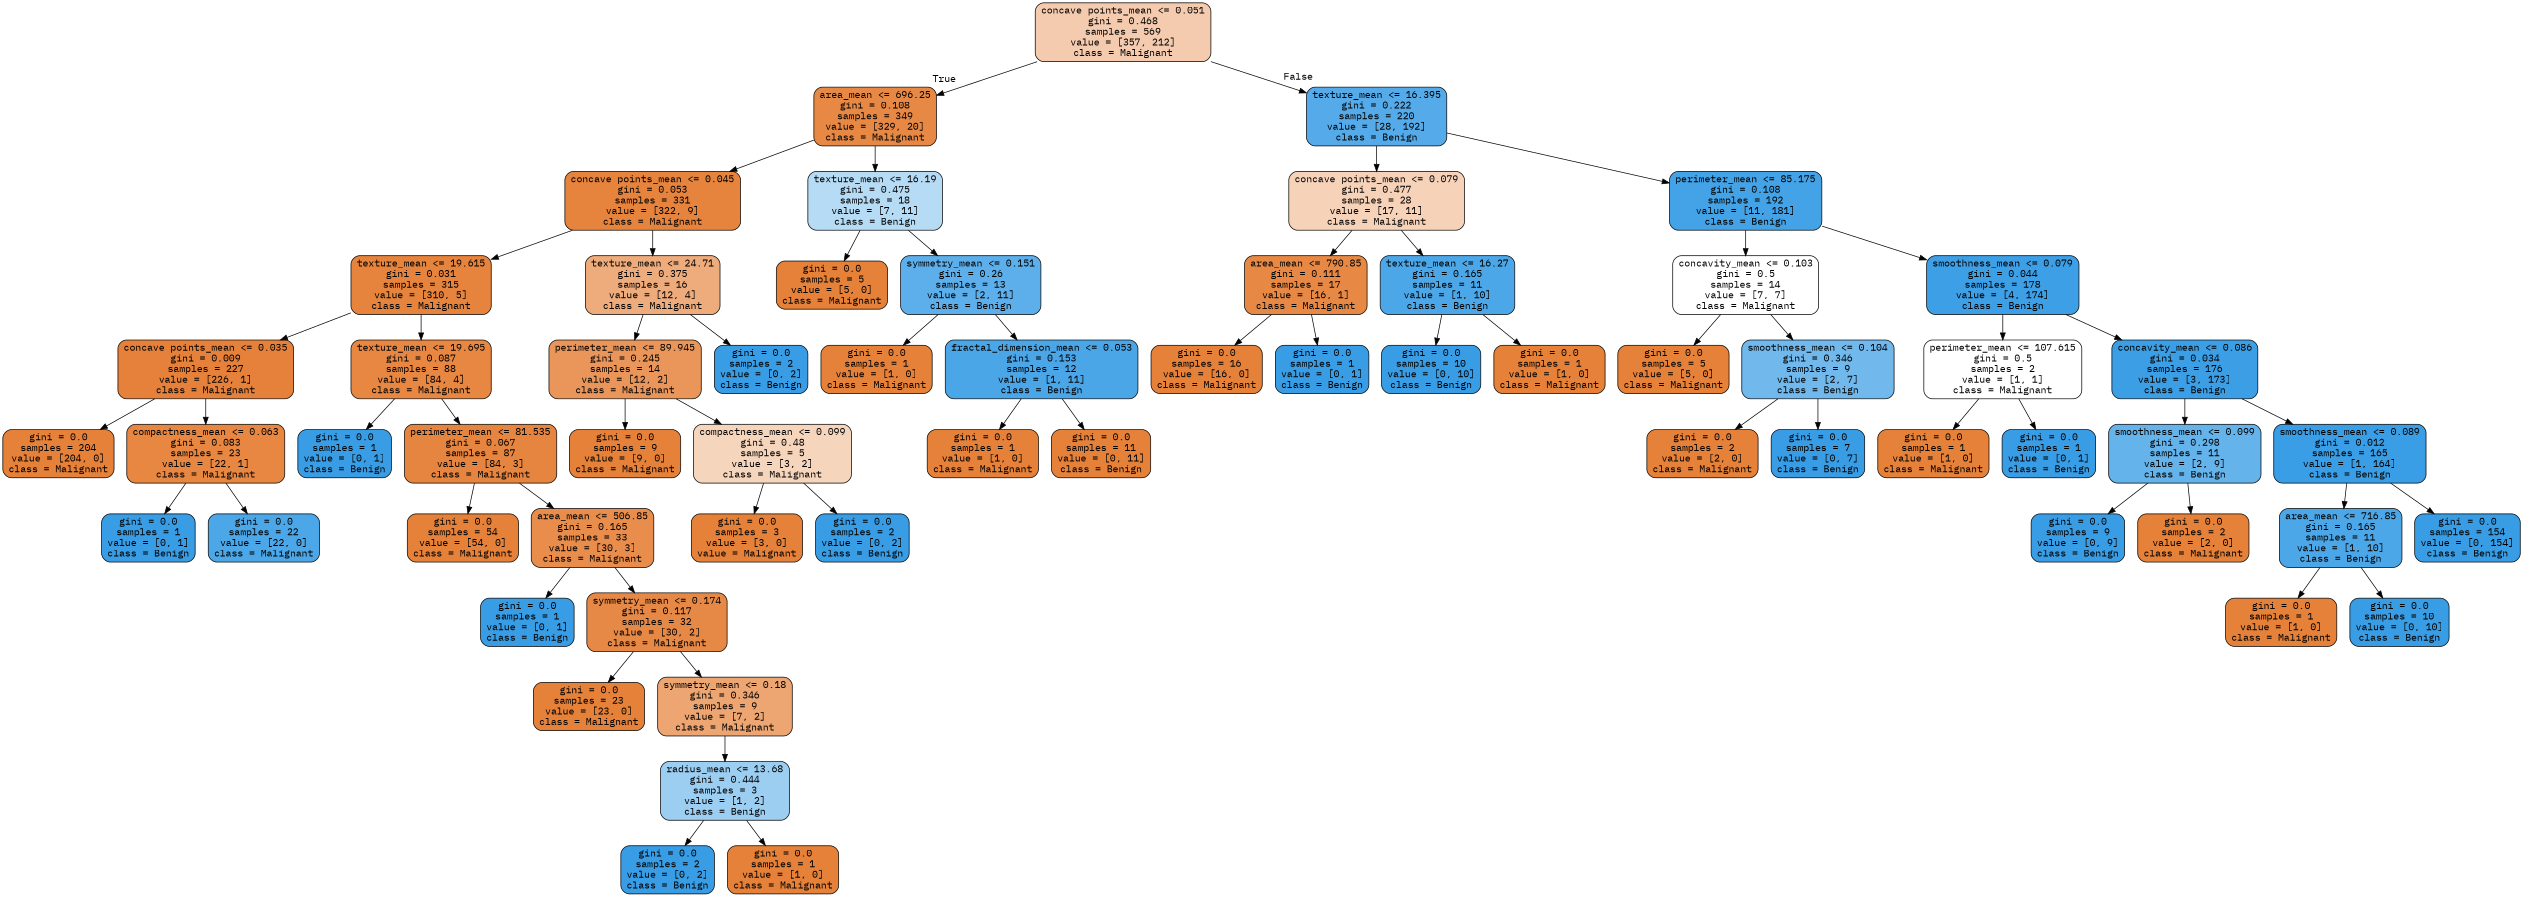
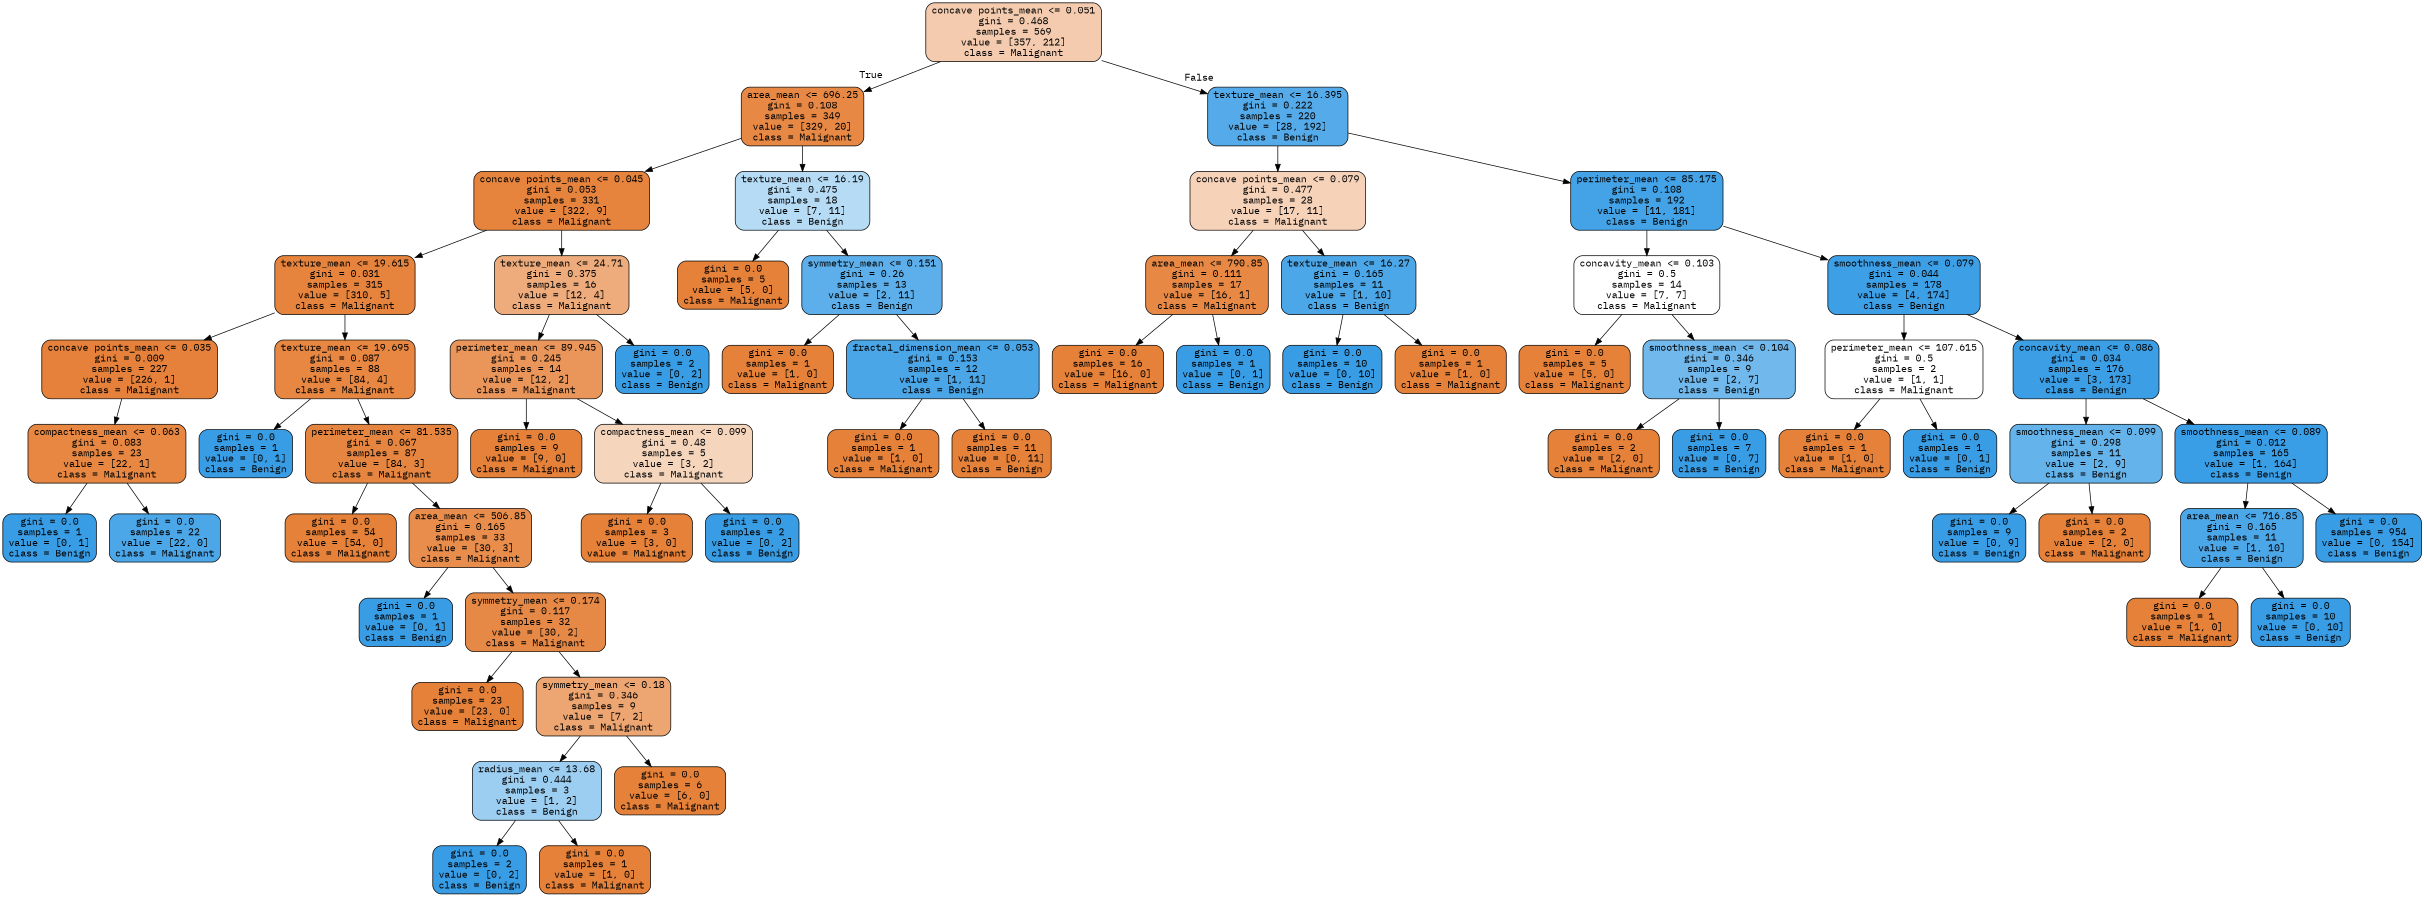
node "gini = 0.0 samples = 204 value = [204, 0] class = Malignant": removed
node "gini = 0.0 samples = 154 value = [0, 154] class = Benign": label "gini = 0.0 samples = 154 value = [0, 154] class = Benign" -> "gini = 0.0 samples = 954 value = [0, 154] class = Benign"
node "gini = 0.0 samples = 6 value = [6, 0] class = Malignant": added
